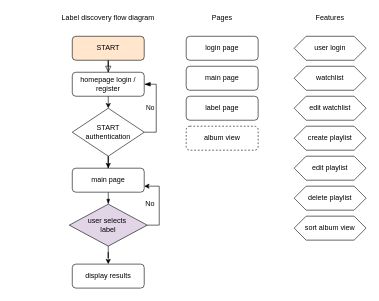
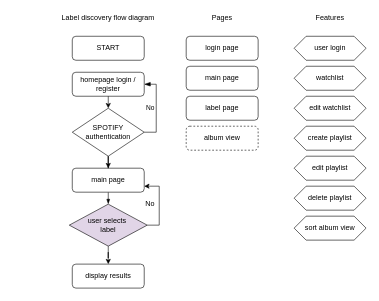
node "START": fillcolor #ffe6cc -> #ffffff
edge "START" -> "homepage login / register": removed
node "START authentication": label "START authentication" -> "SPOTIFY authentication"
